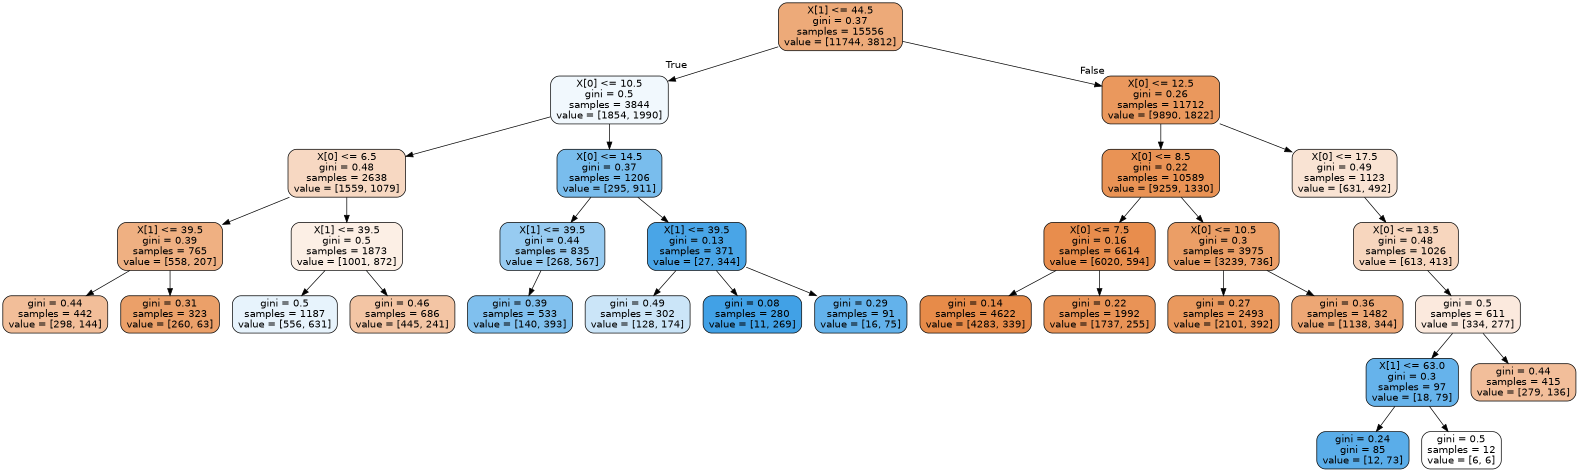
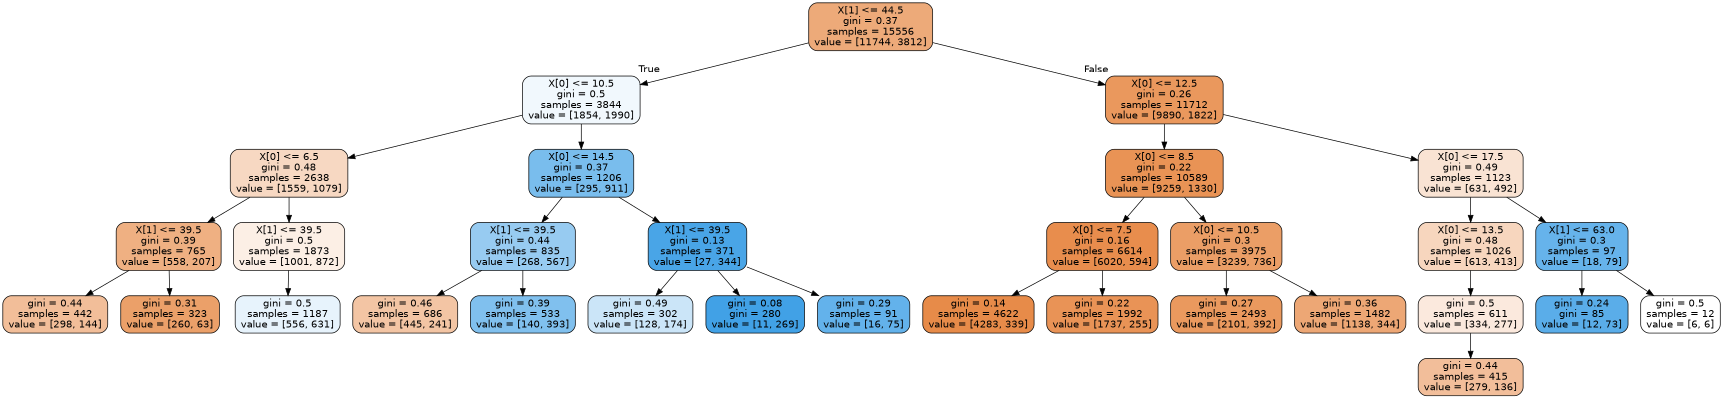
edge "X[1] <= 39.5 gini = 0.5 samples = 1873 value = [1001, 872]" -> "gini = 0.46 samples = 686 value = [445, 241]": now "X[1] <= 39.5 gini = 0.44 samples = 835 value = [268, 567]" -> "gini = 0.46 samples = 686 value = [445, 241]"
node "gini = 0.08 samples = 280 value = [11, 269]": label "gini = 0.08 samples = 280 value = [11, 269]" -> "gini = 0.08 gini = 280 value = [11, 269]"
edge "gini = 0.5 samples = 611 value = [334, 277]" -> "X[1] <= 63.0 gini = 0.3 samples = 97 value = [18, 79]": now "X[0] <= 17.5 gini = 0.49 samples = 1123 value = [631, 492]" -> "X[1] <= 63.0 gini = 0.3 samples = 97 value = [18, 79]"
